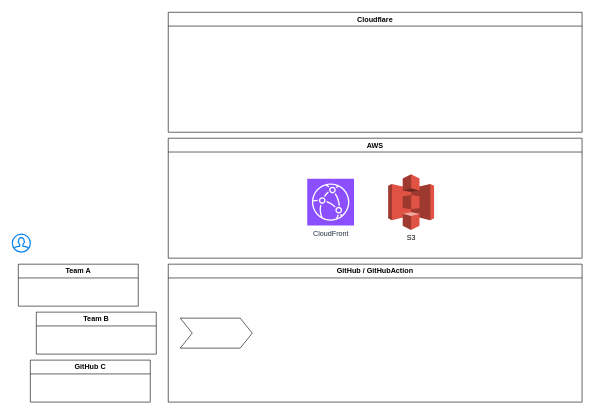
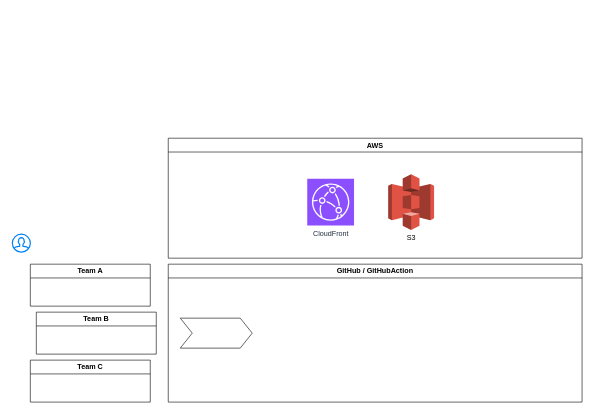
node "Cloudflare": removed
node "Team A": moved (78, 285) -> (90, 285)
node "GitHub C": label "GitHub C" -> "Team C"
